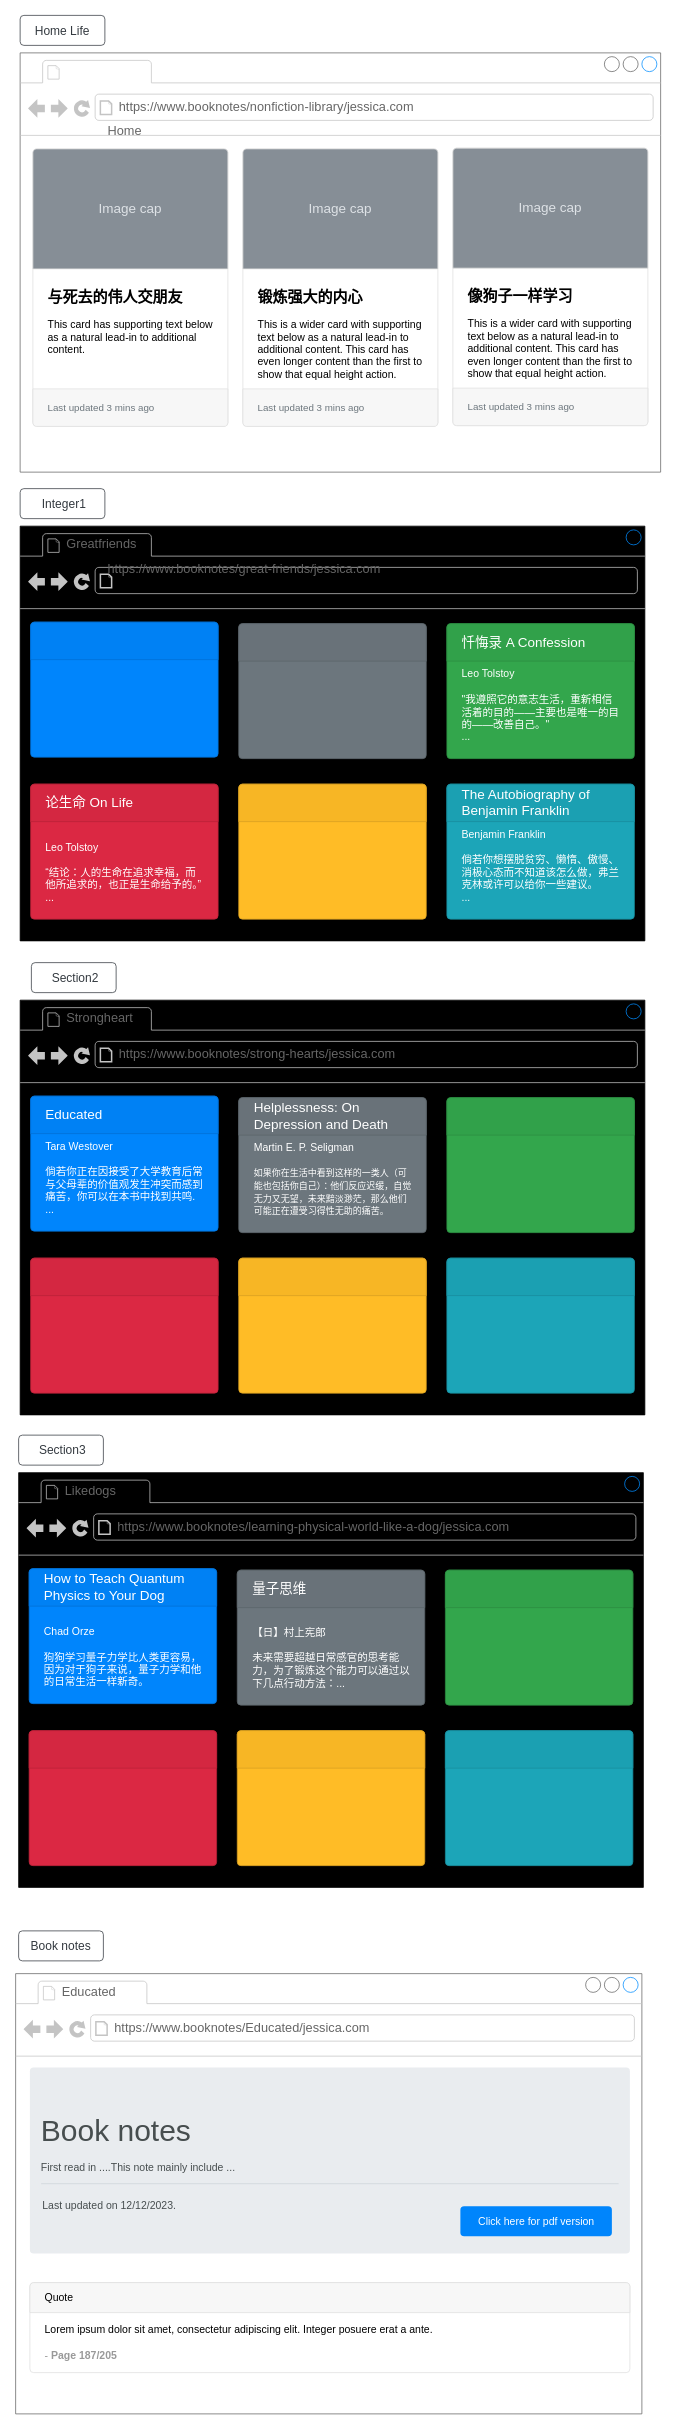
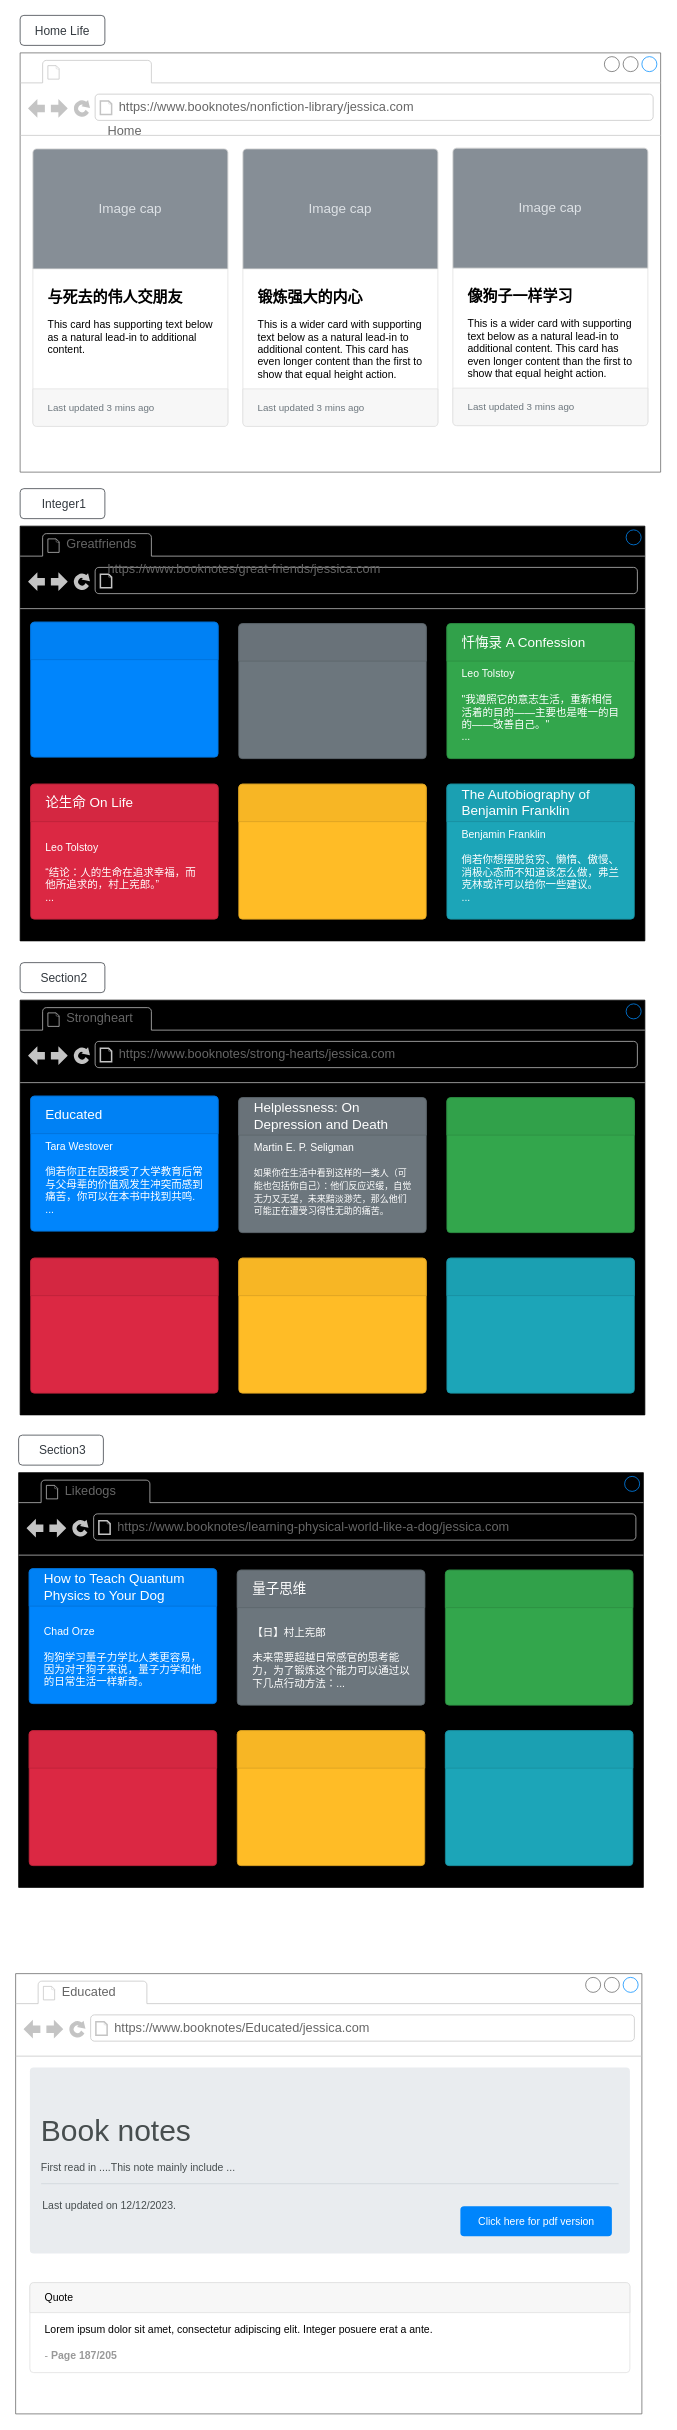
node "Leo Tolstoy “结论：人的生命在追求幸福，而他所追求的，也正是生命给予的。” ...": label "Leo Tolstoy “结论：人的生命在追求幸福，而他所追求的，也正是生命给予的。” ..." -> "Leo Tolstoy “结论：人的生命在追求幸福，而他所追求的，村上宪郎。” ..."
node "Section2": moved (74, 978) -> (62, 978)
node "Book notes": removed
